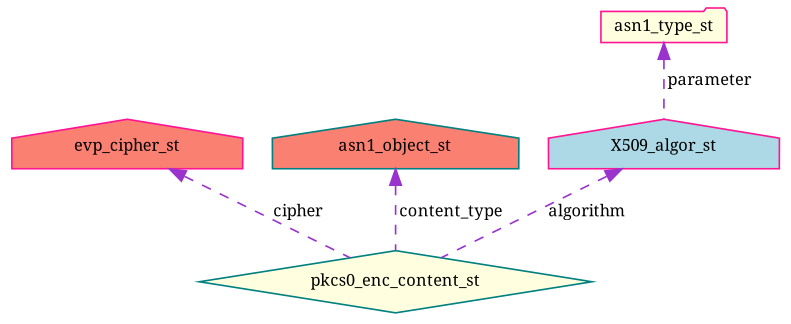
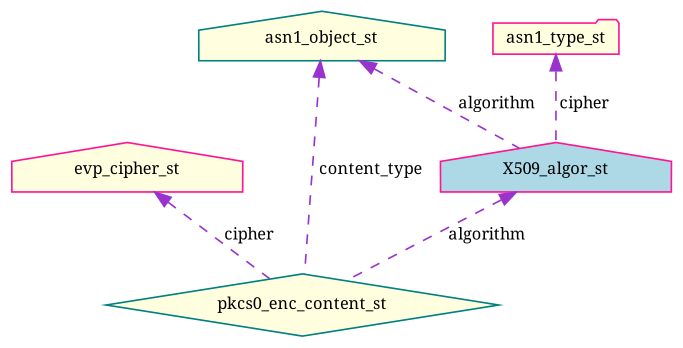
edge "X509_algor_st" -> "asn1_type_st": label " parameter" -> " cipher"
edge "X509_algor_st" -> "asn1_object_st": added, label "algorithm"
node "evp_cipher_st": fillcolor salmon -> lightyellow
node "asn1_object_st": fillcolor salmon -> lightyellow
